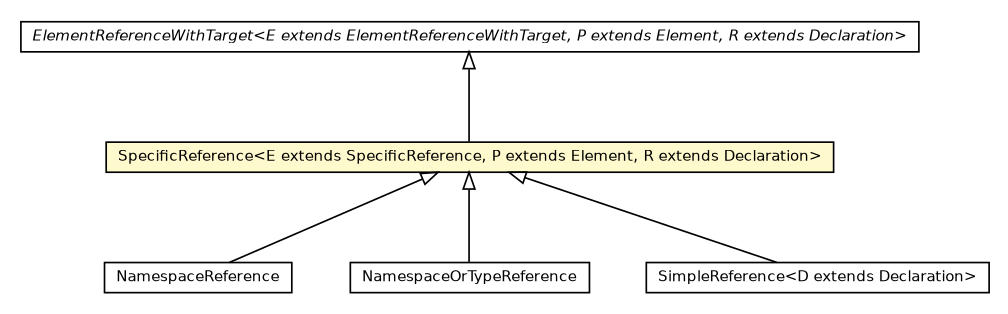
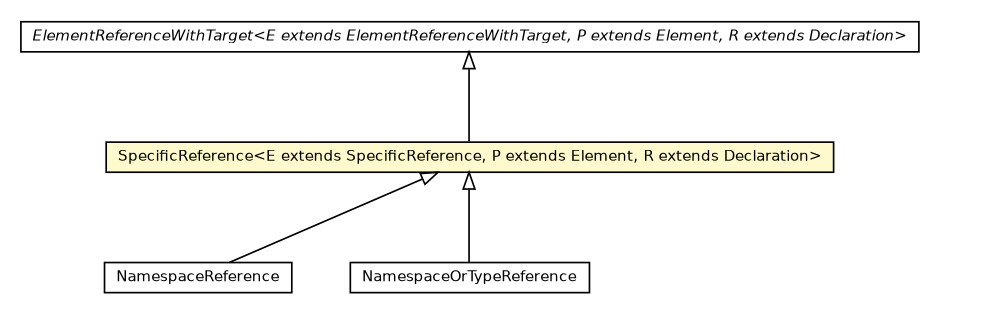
node "SimpleReference<D extends Declaration>": removed
